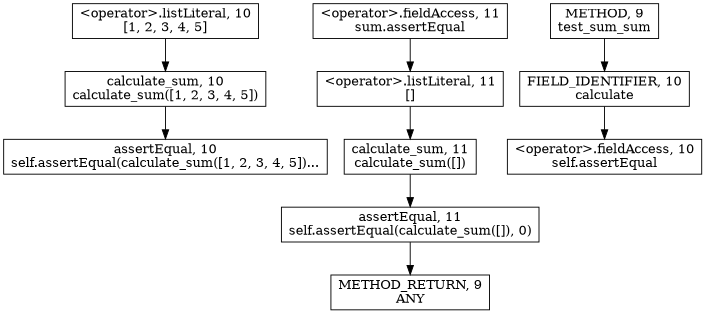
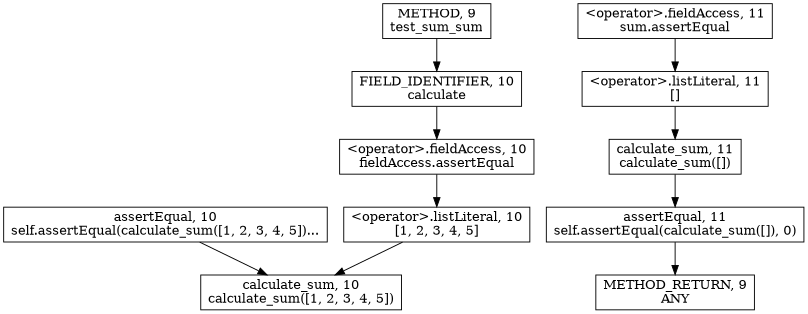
edge "calculate_sum, 10" -> "assertEqual, 10": reversed
node "<operator>.fieldAccess, 10": text "self.assertEqual" -> "fieldAccess.assertEqual"
edge "<operator>.fieldAccess, 10" -> "<operator>.listLiteral, 10": added
